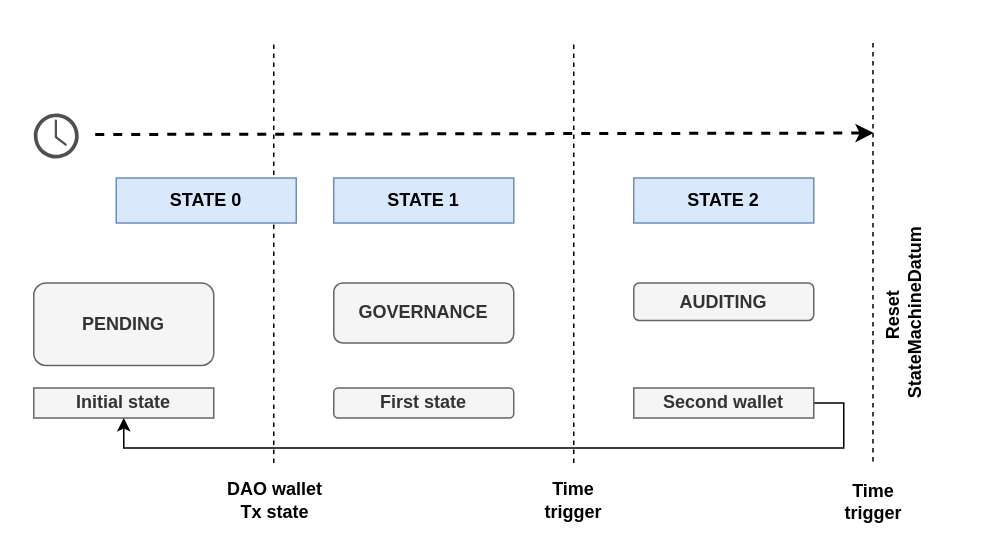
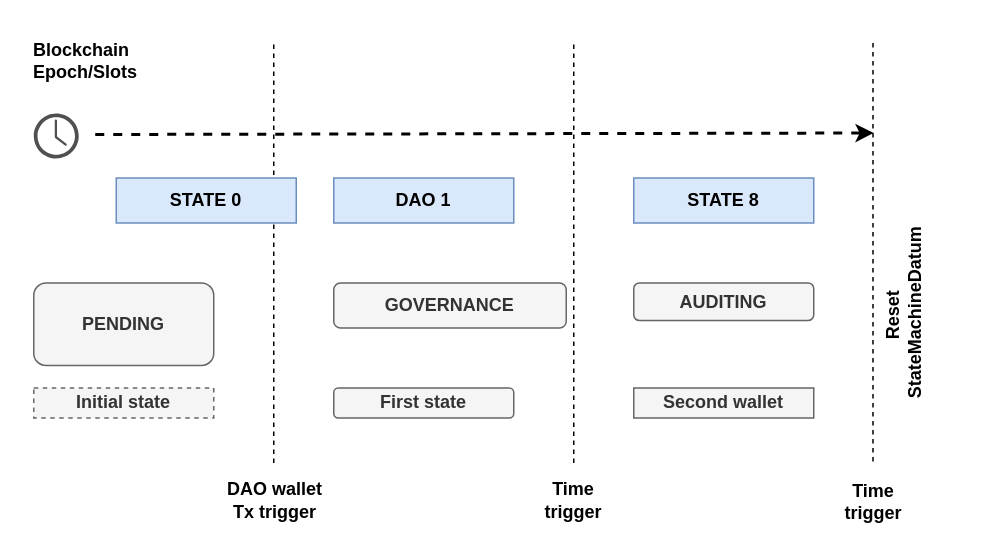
node "Blockchain Epoch/Slots": added
node "STATE 1": label "STATE 1" -> "DAO 1"
node "STATE 2": label "STATE 2" -> "STATE 8"
node "GOVERNANCE": size 180x60 -> 233x45
node "Initial state": style solid -> dashed
edge "Second wallet" -> "Initial state": removed
node "DAO wallet Tx state": label "DAO wallet Tx state" -> "DAO wallet Tx trigger"
